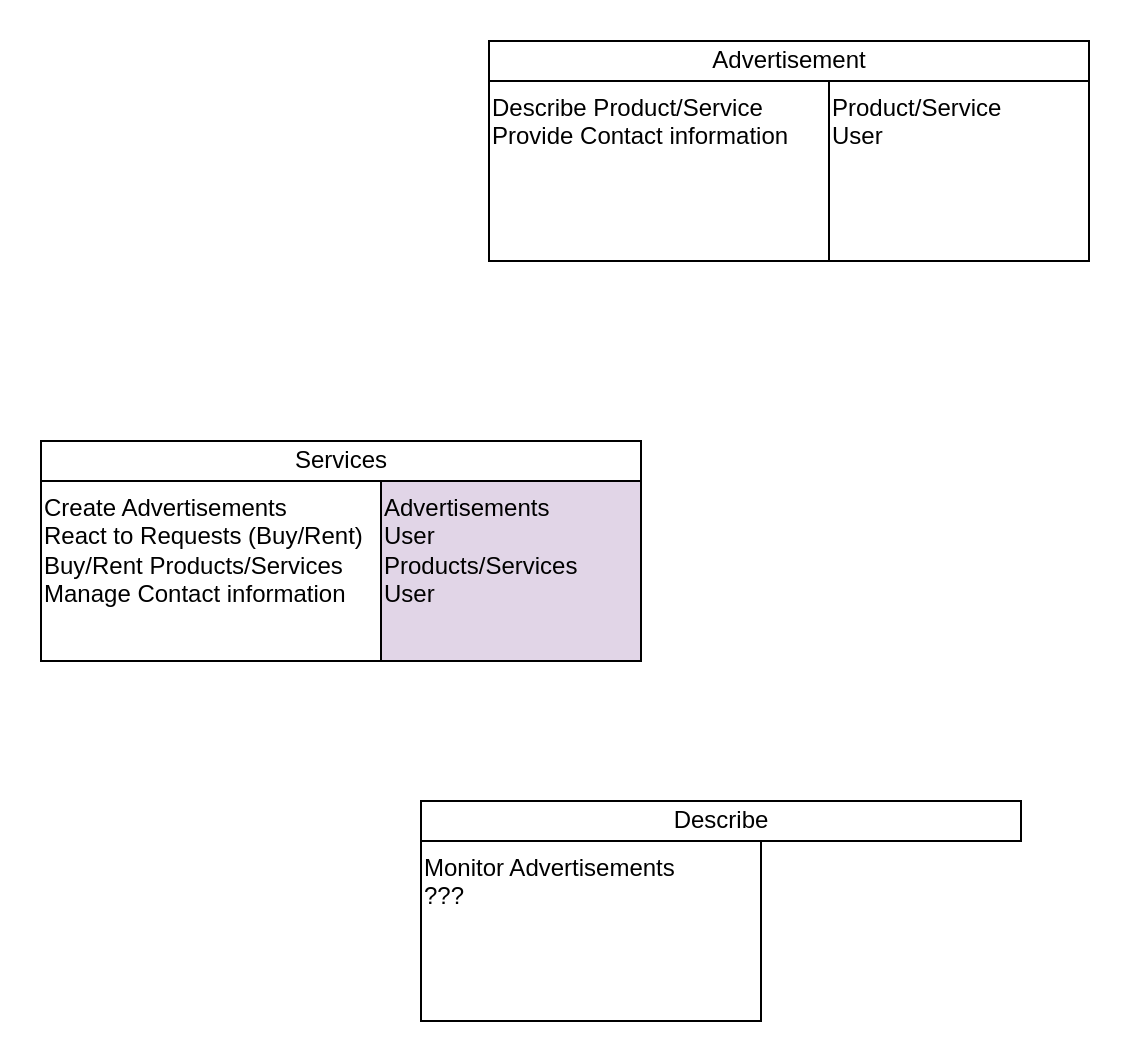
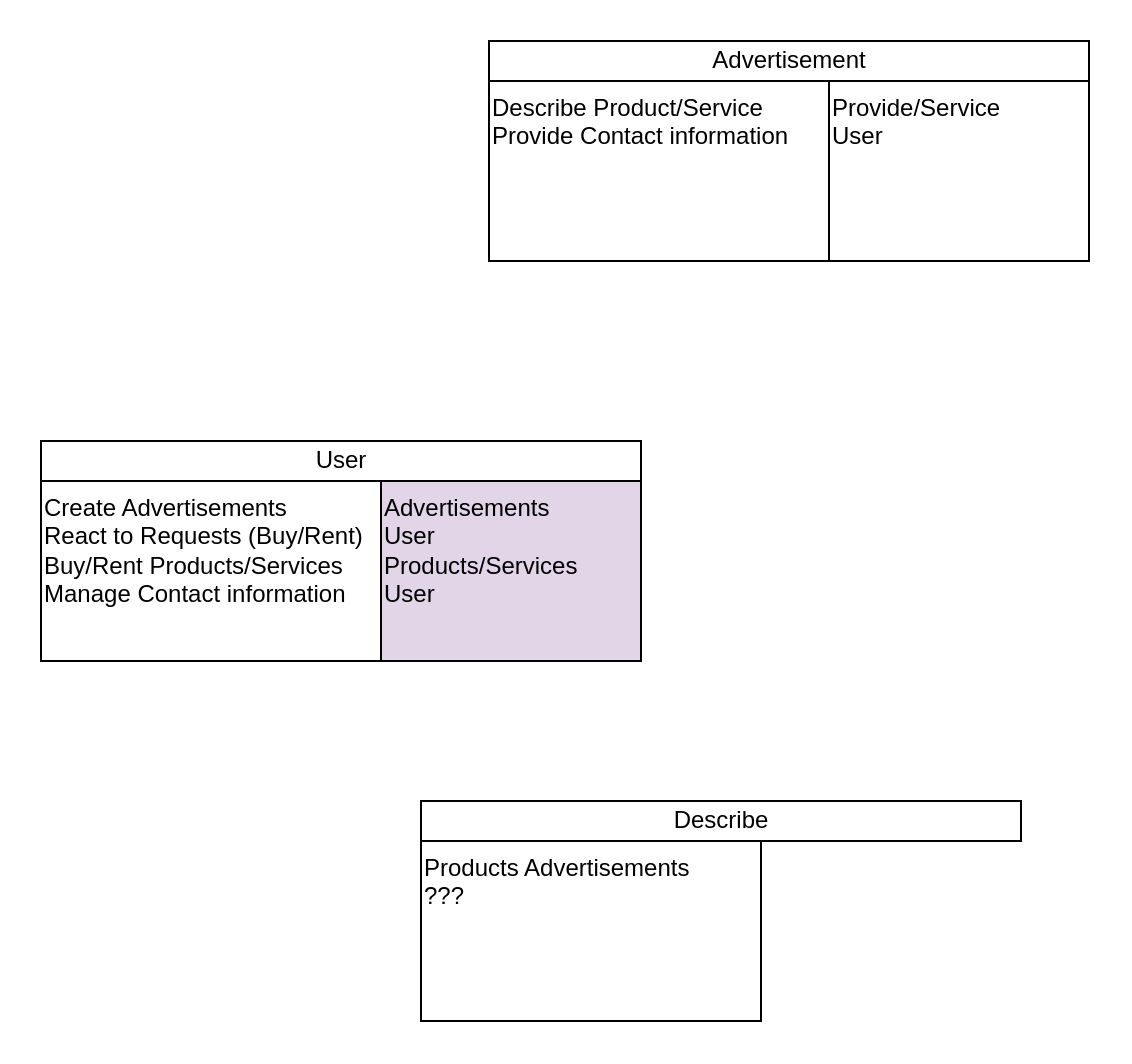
node "Product/Service User": label "Product/Service User" -> "Provide/Service User"
node "Services": label "Services" -> "User"
node "Monitor Advertisements ???": label "Monitor Advertisements ???" -> "Products Advertisements ???"
